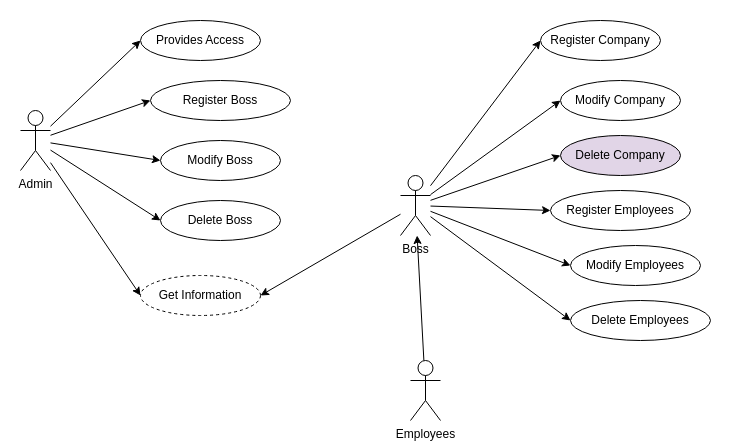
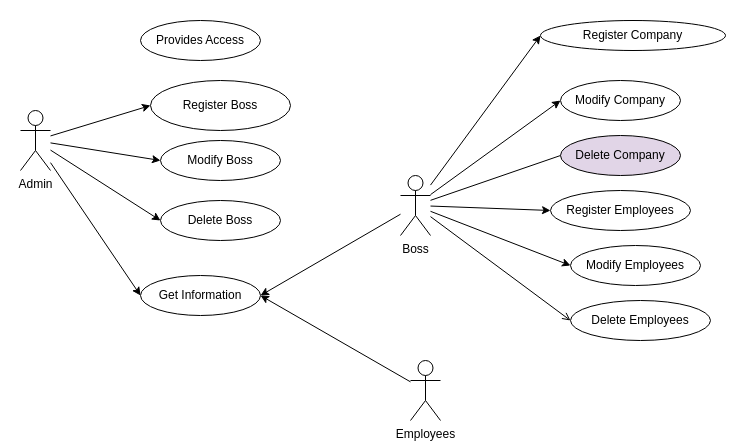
node "Register Company": size 120x40 -> 185x30
edge "Admin" -> "Provides Access": removed
node "Register Boss": size 140x40 -> 140x50
edge "Boss" -> "Delete Company": arrowhead classic -> none
node "Get Information": style dashed -> solid
edge "Employees" -> "Boss": now "Employees" -> "Get Information"
edge "Boss" -> "Delete Employees": arrowhead classic -> open
